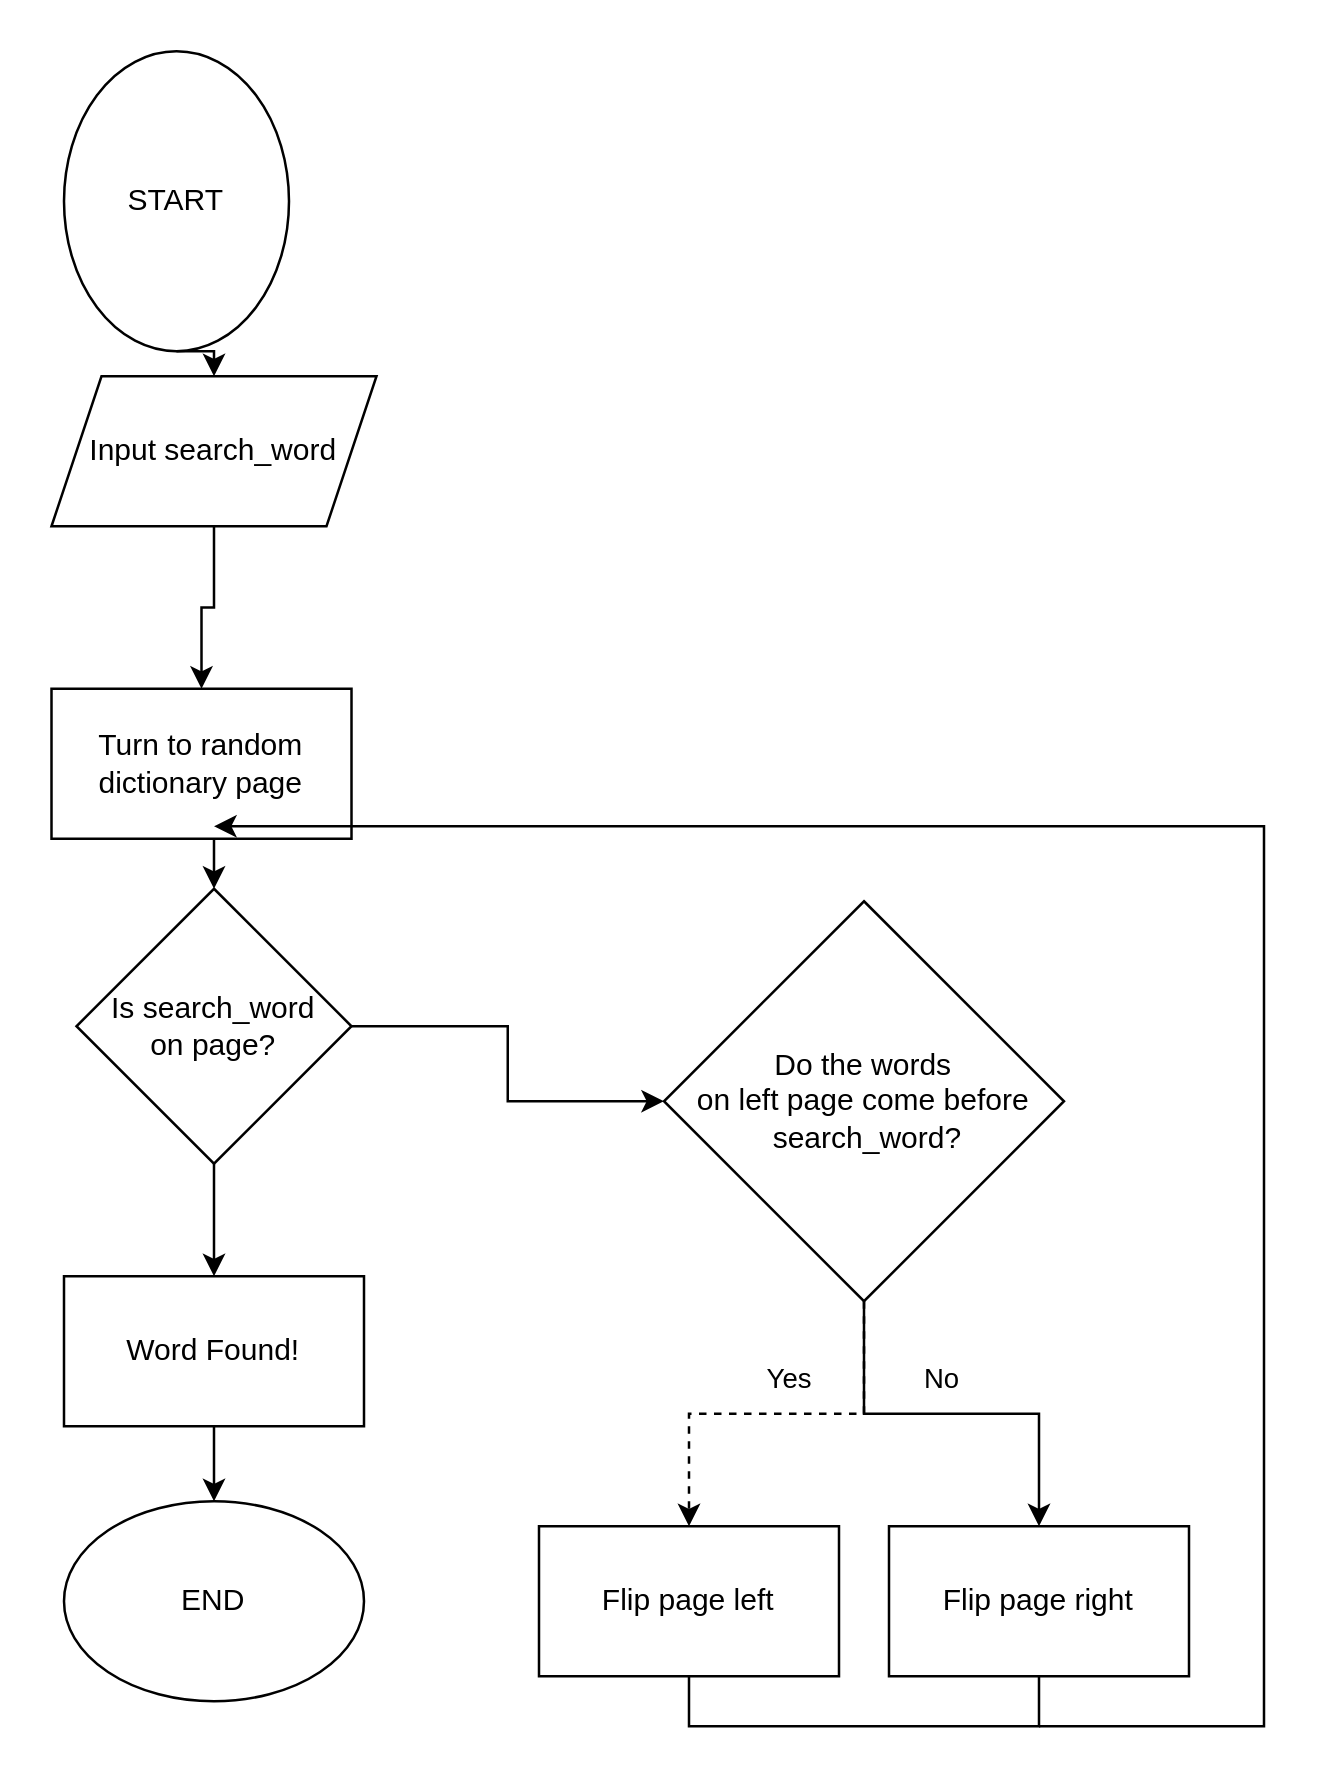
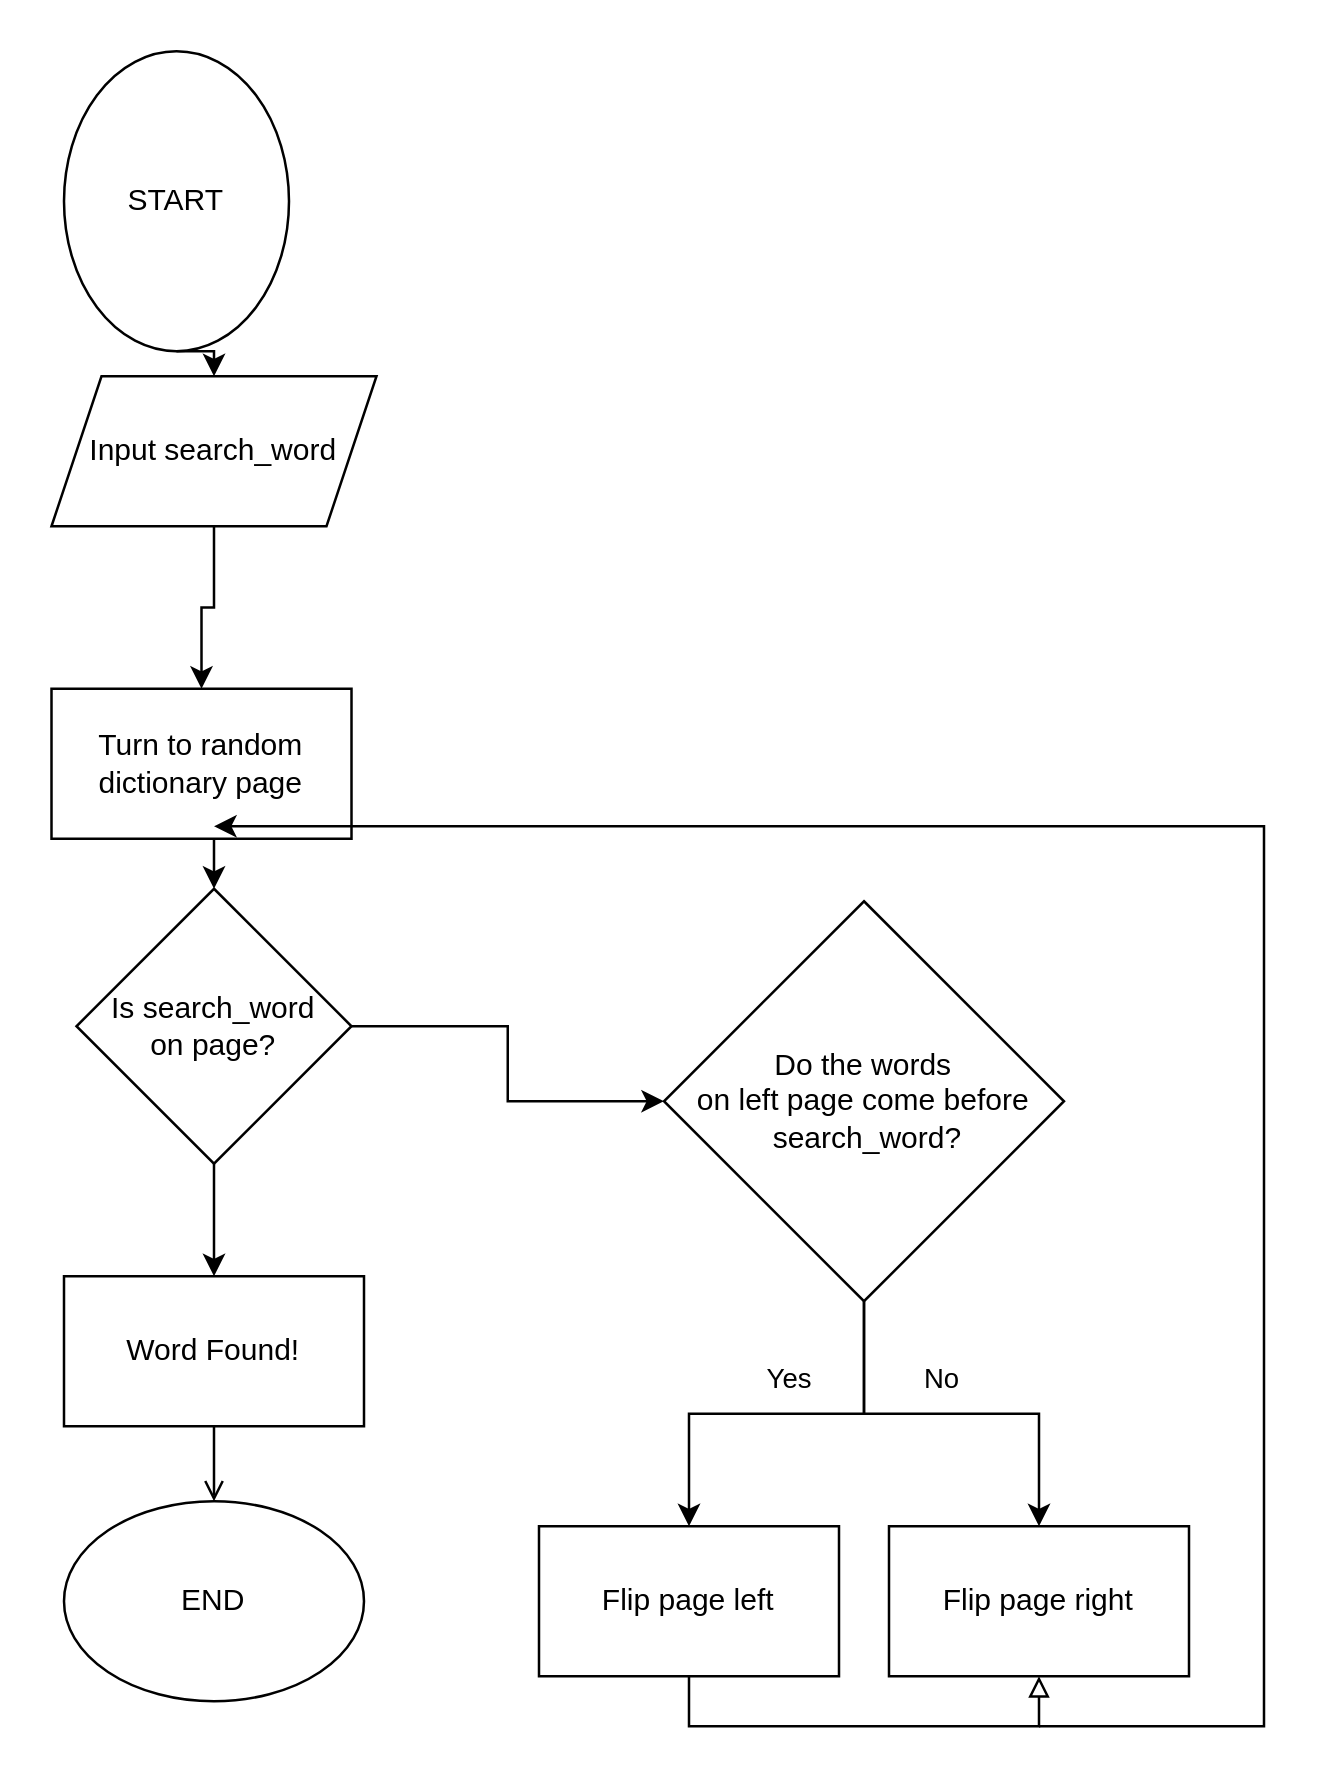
edge "Do the words on left page come before search_word?" -> "Flip page left": style dashed -> solid
edge "Word Found!" -> "END": arrowhead classic -> open
edge "Flip page left" -- "Flip page right": arrowhead none -> block
